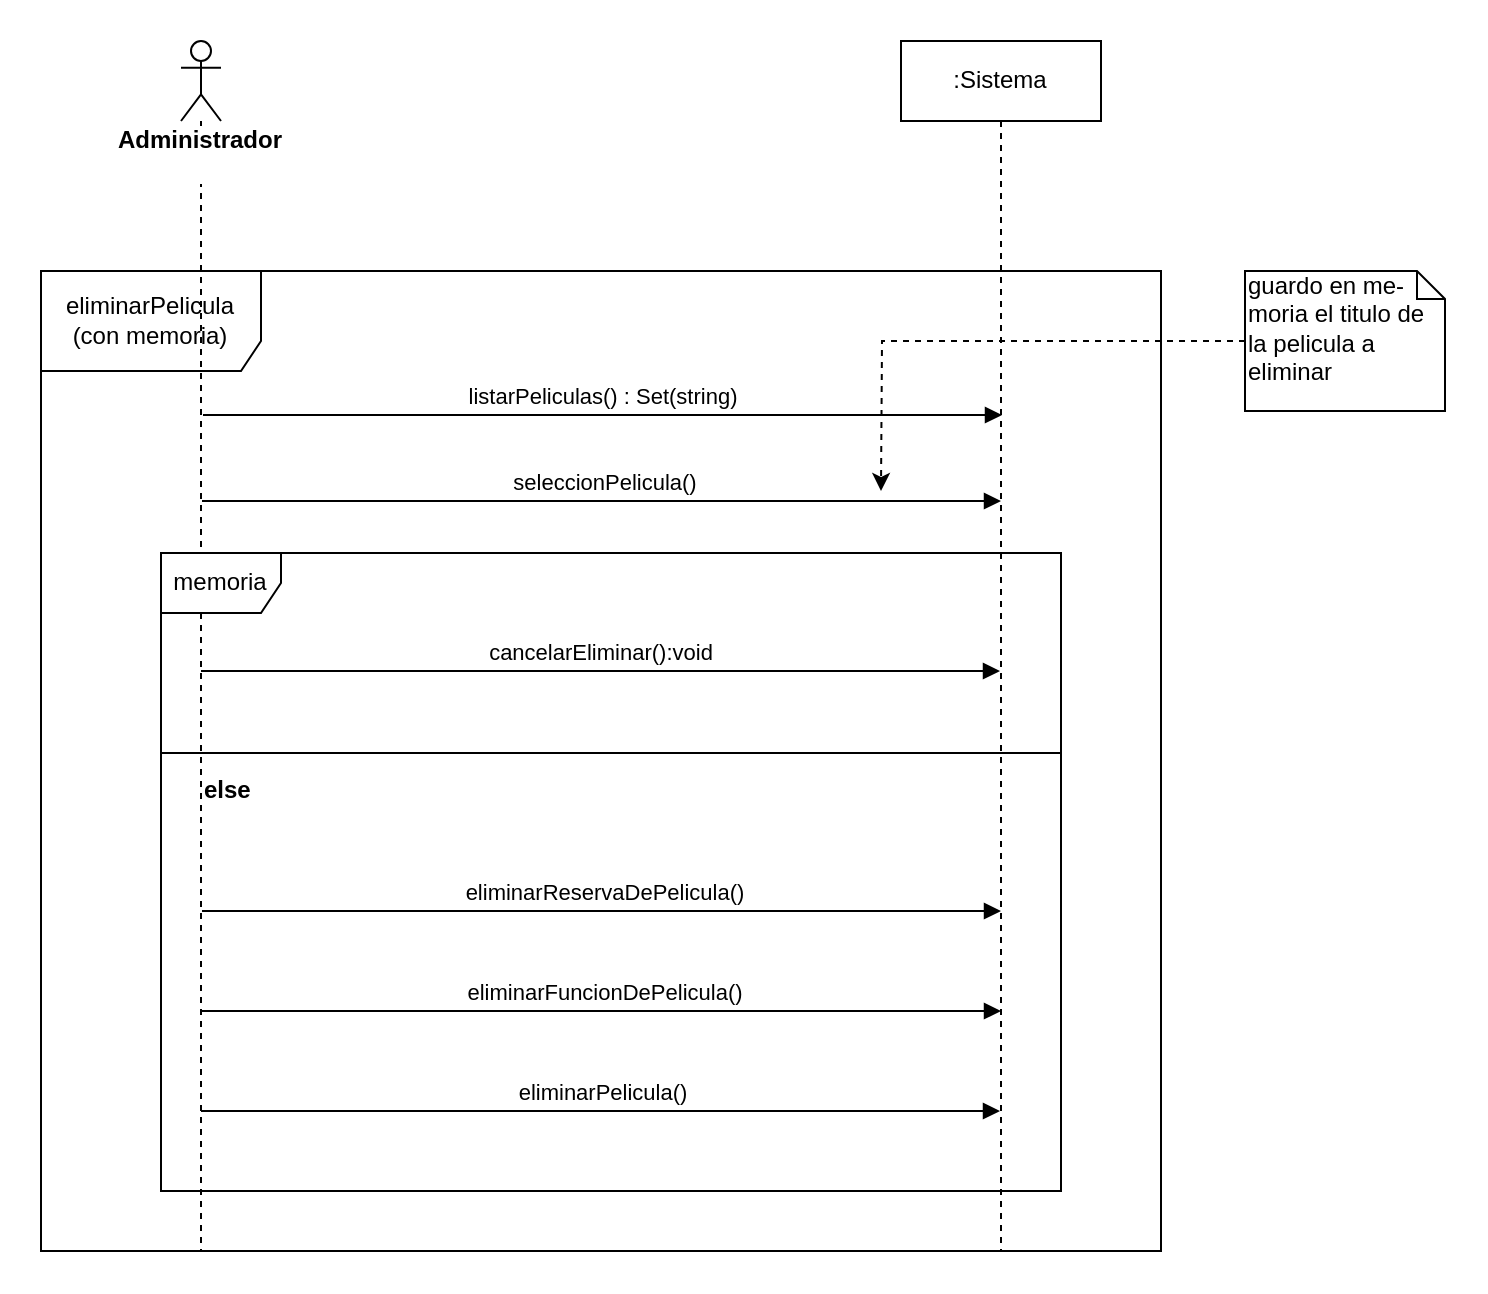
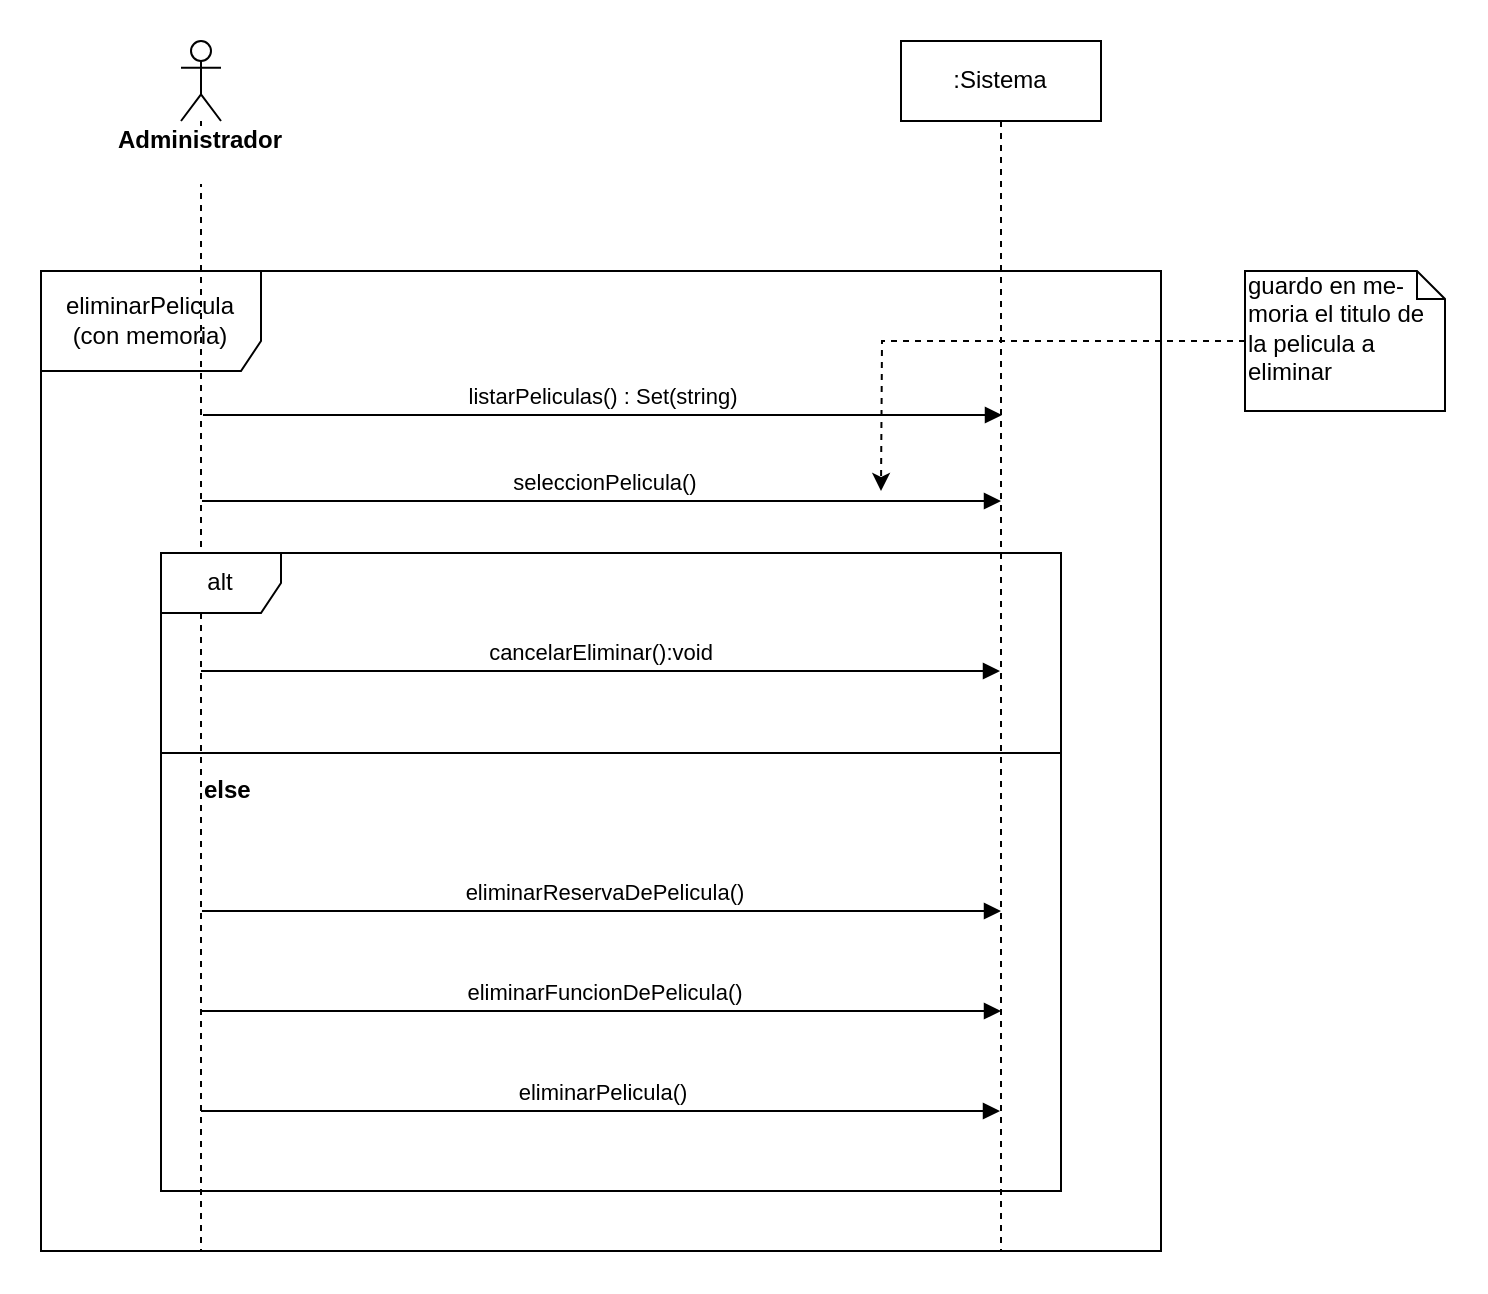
node "memoria": label "memoria" -> "alt"
